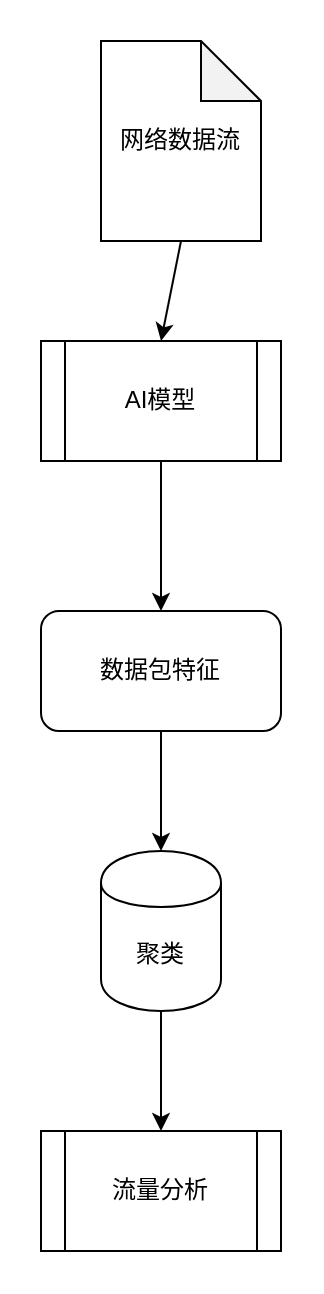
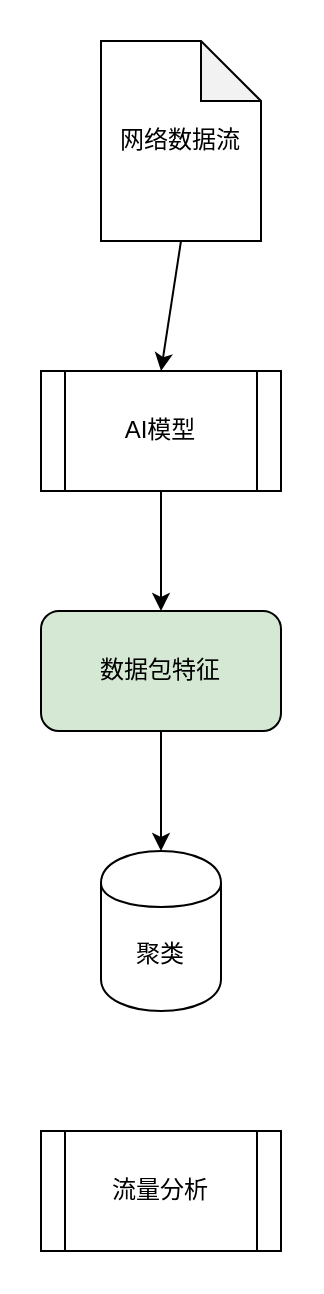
node "AI模型": moved (161, 401) -> (161, 431)
node "数据包特征": fillcolor #ffffff -> #d5e8d4
edge "聚类" -> "流量分析": removed
